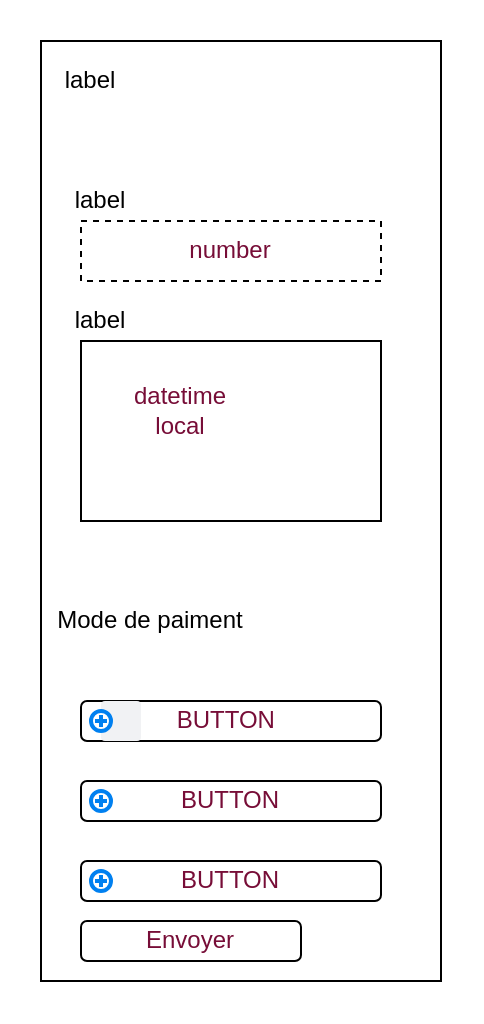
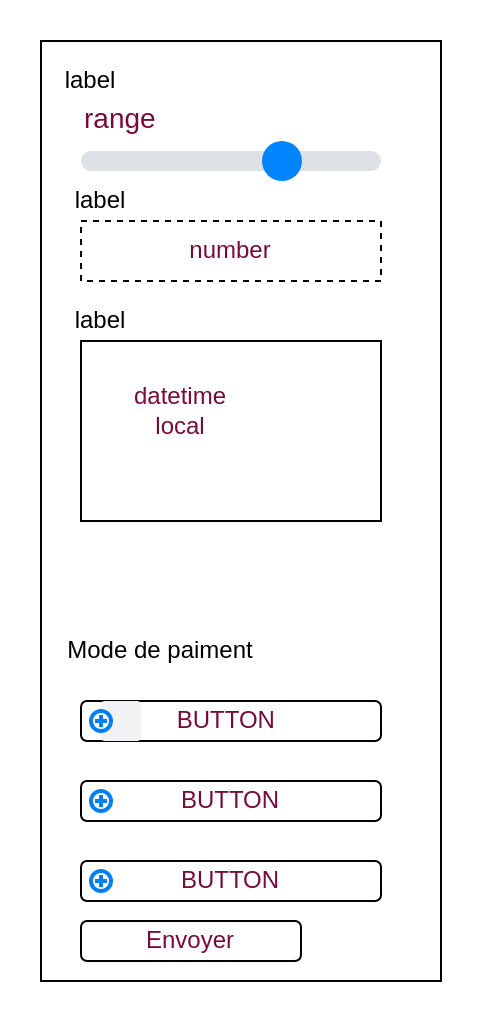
node "range": added
node "Mode de paiment": moved (151, 621) -> (161, 651)
